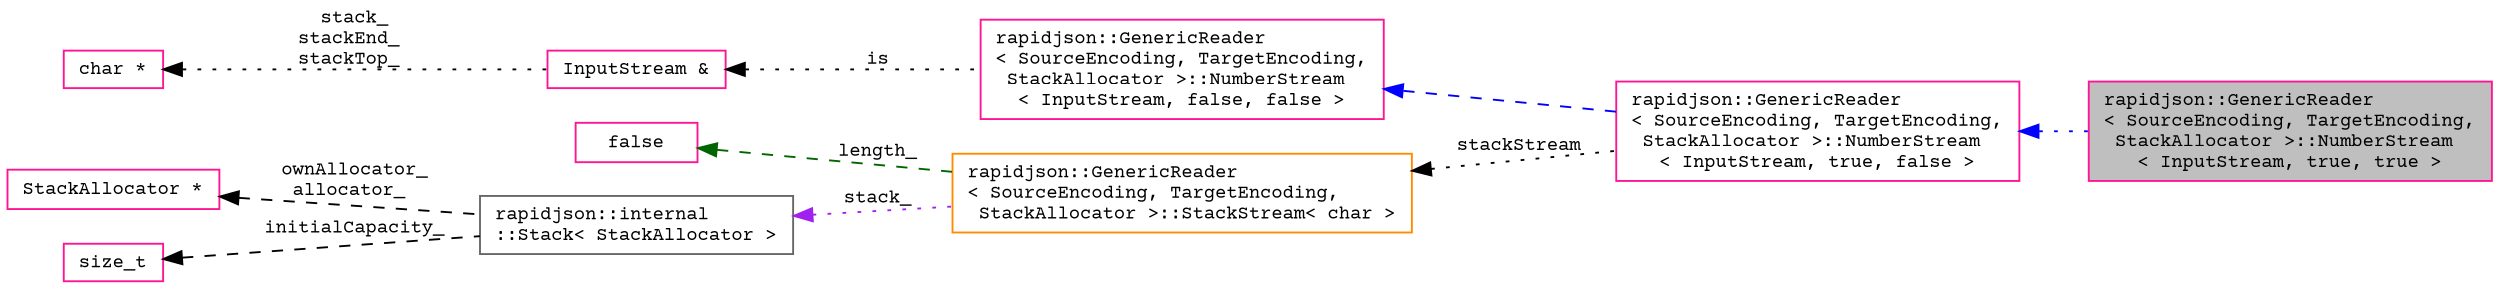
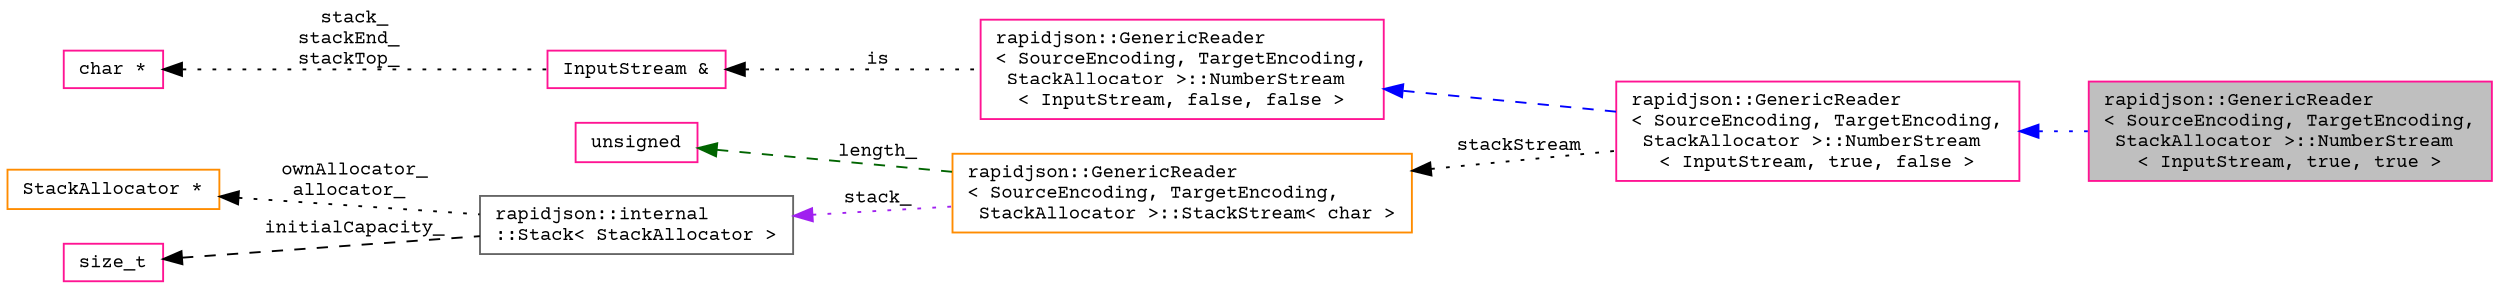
node "false": label "false" -> "unsigned"
node "StackAllocator *": color deeppink -> darkorange
edge "rapidjson::internal ::Stack< StackAllocator >" -> "StackAllocator *": style dashed -> dotted
